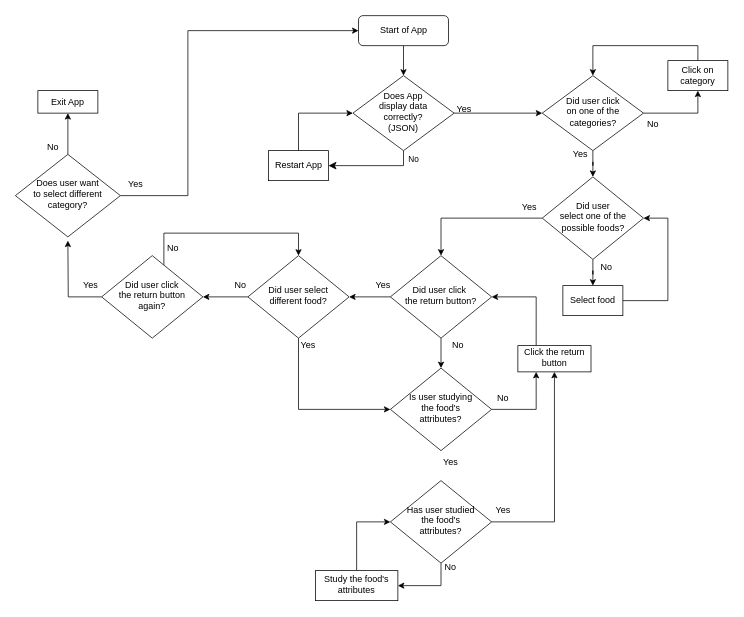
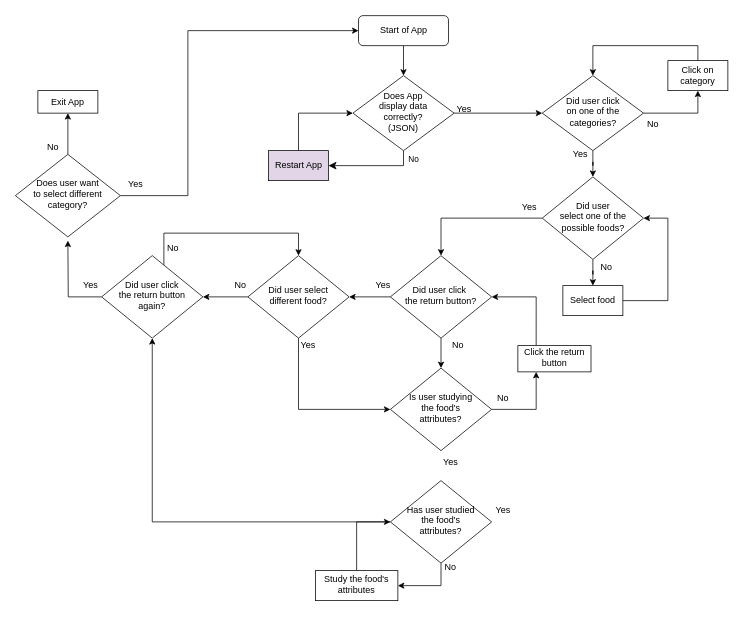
node "Restart App": fillcolor #ffffff -> #e1d5e7
edge "Has user studied the food's attributes?" -> "Click the return button": now "Has user studied the food's attributes?" -> "Did user click the return button again?"
